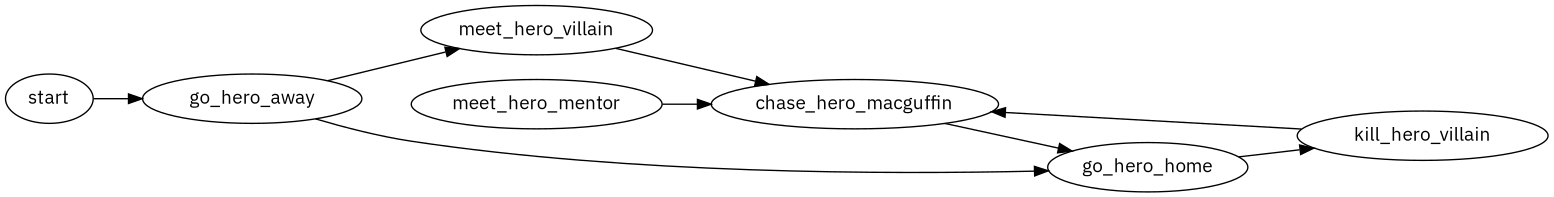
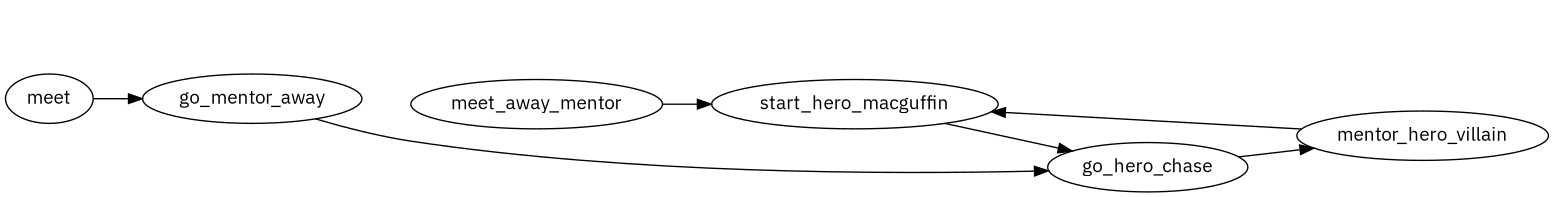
node "meet_hero_villain": removed
node "start": label "start" -> "meet"
node "go_hero_away": label "go_hero_away" -> "go_mentor_away"
node "meet_hero_mentor": label "meet_hero_mentor" -> "meet_away_mentor"
node "chase_hero_macguffin": label "chase_hero_macguffin" -> "start_hero_macguffin"
node "kill_hero_villain": label "kill_hero_villain" -> "mentor_hero_villain"
node "go_hero_home": label "go_hero_home" -> "go_hero_chase"
